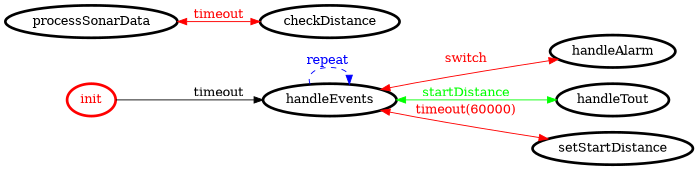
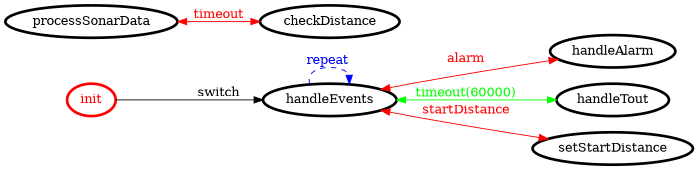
edge "handleAlarm" -- "handleEvents": label "switch" -> "alarm"
edge "init" -> "handleEvents": label "timeout" -> "switch"
edge "handleEvents" -- "handleTout": label "startDistance" -> "timeout(60000)"
edge "handleEvents" -- "setStartDistance": label "timeout(60000)" -> "startDistance"
